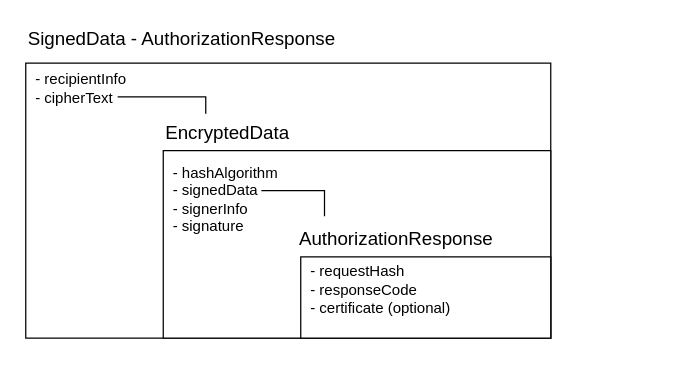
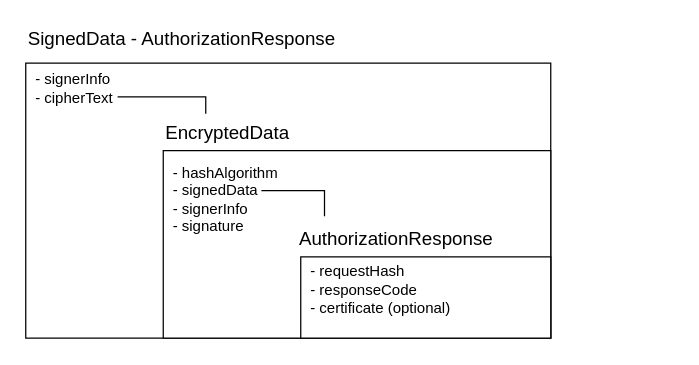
node "- recipientInfo - cipherText": label "- recipientInfo - cipherText" -> "- signerInfo - cipherText"
